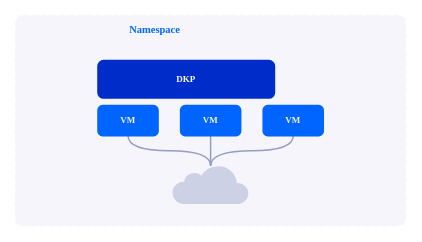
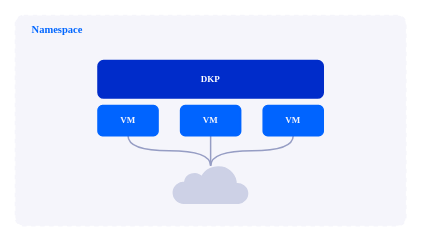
node "Namespace": moved (150, 30) -> (53, 30)
node "DKP": size 176x38 -> 225x38
